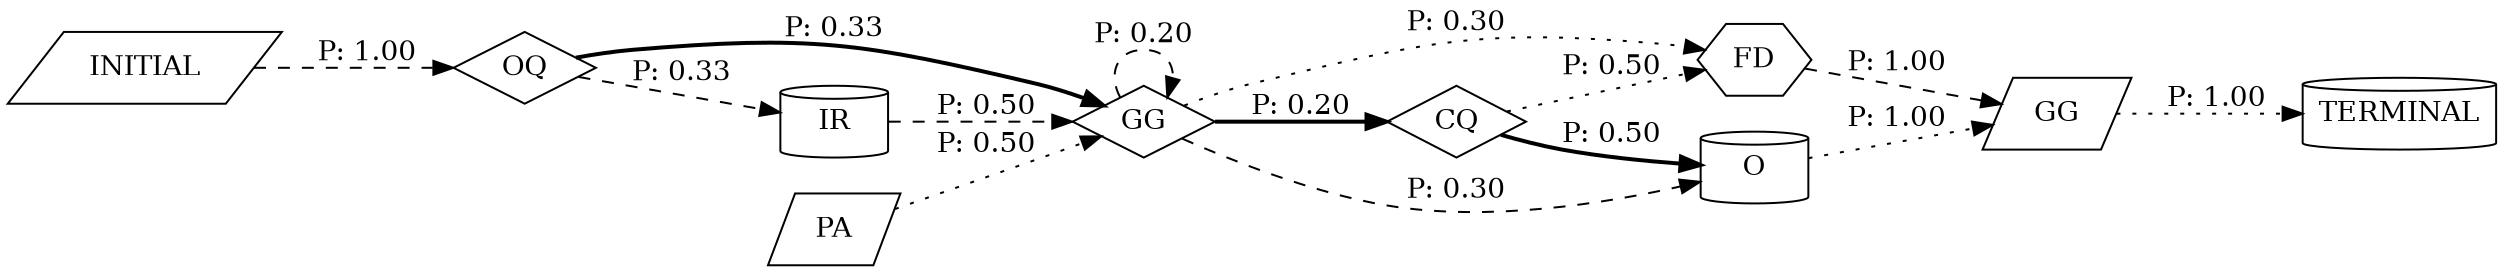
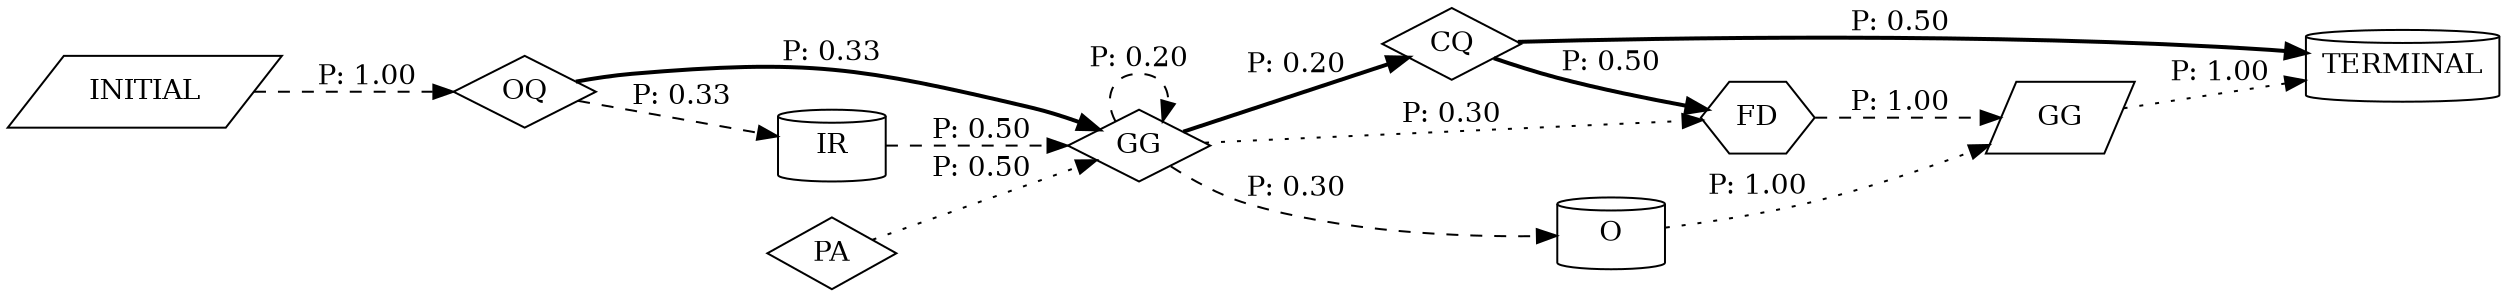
edge "CQ" -> "FD": style dotted -> bold
edge "CQ" -> "O": now "CQ" -> "TERMINAL"
node "PA": shape parallelogram -> diamond
